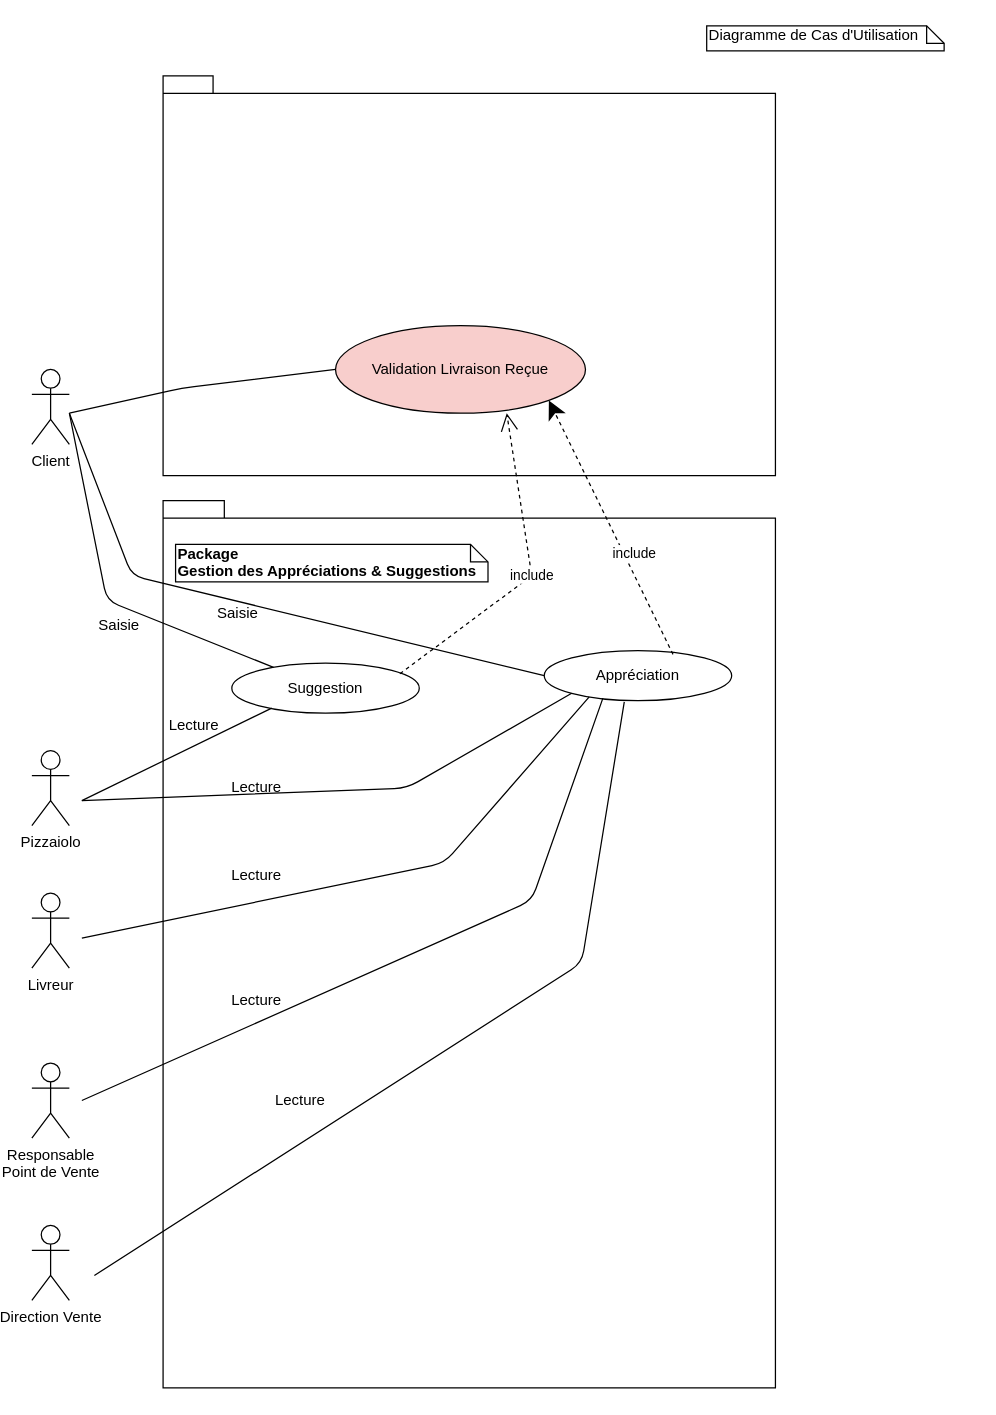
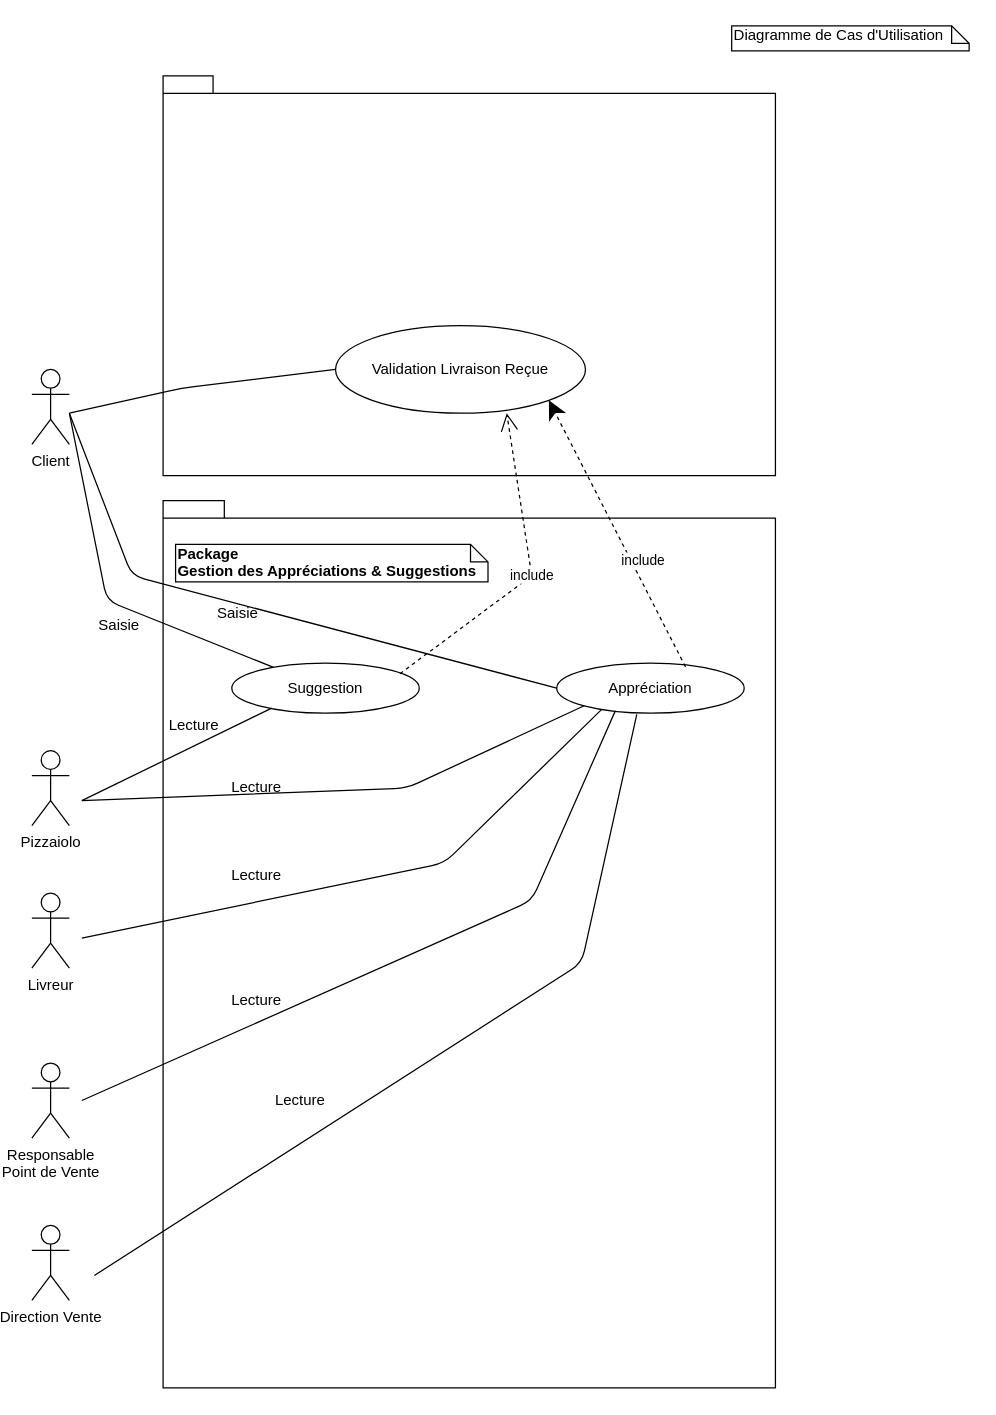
node "Diagramme de Cas d'Utilisation": moved (826, 38) -> (851, 38)
node "Validation Livraison Reçue": fillcolor #f8cecc -> #ffffff
node "Appréciation": moved (638, 676) -> (651, 688)
